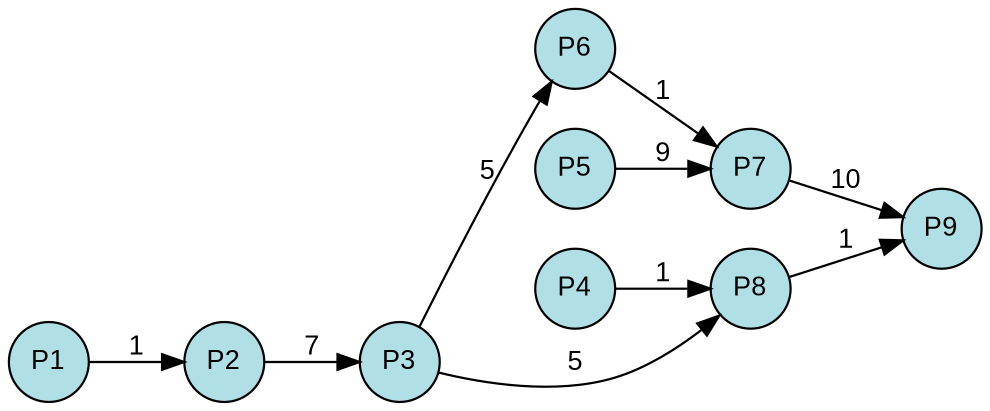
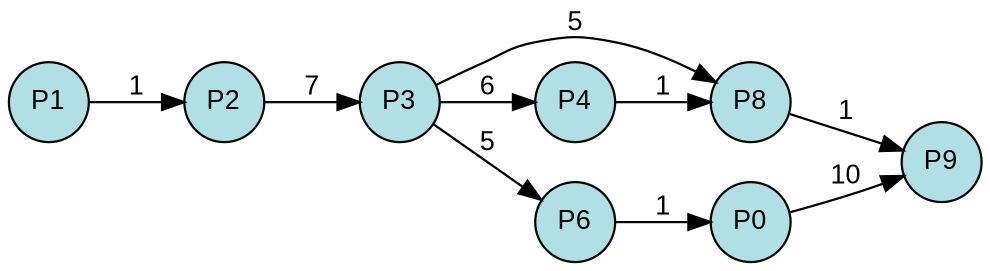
edge "P3" -> "P4": added, label "6"
node "P5": removed
node "P7": label "P7" -> "P0"
